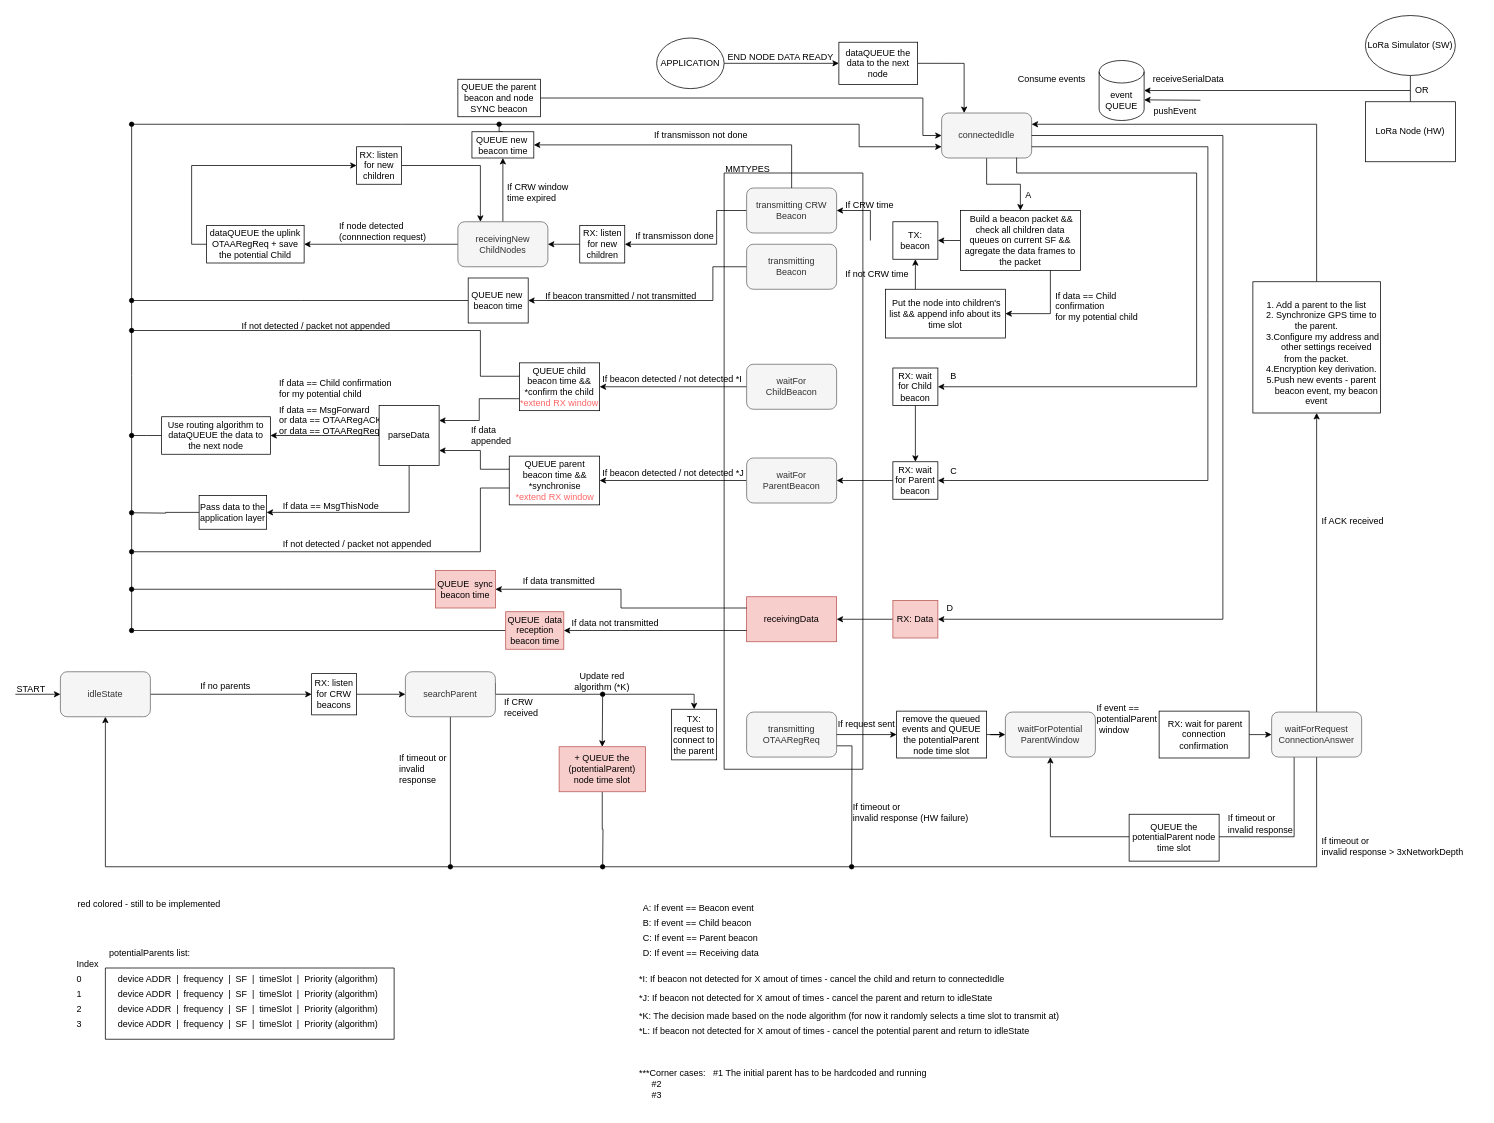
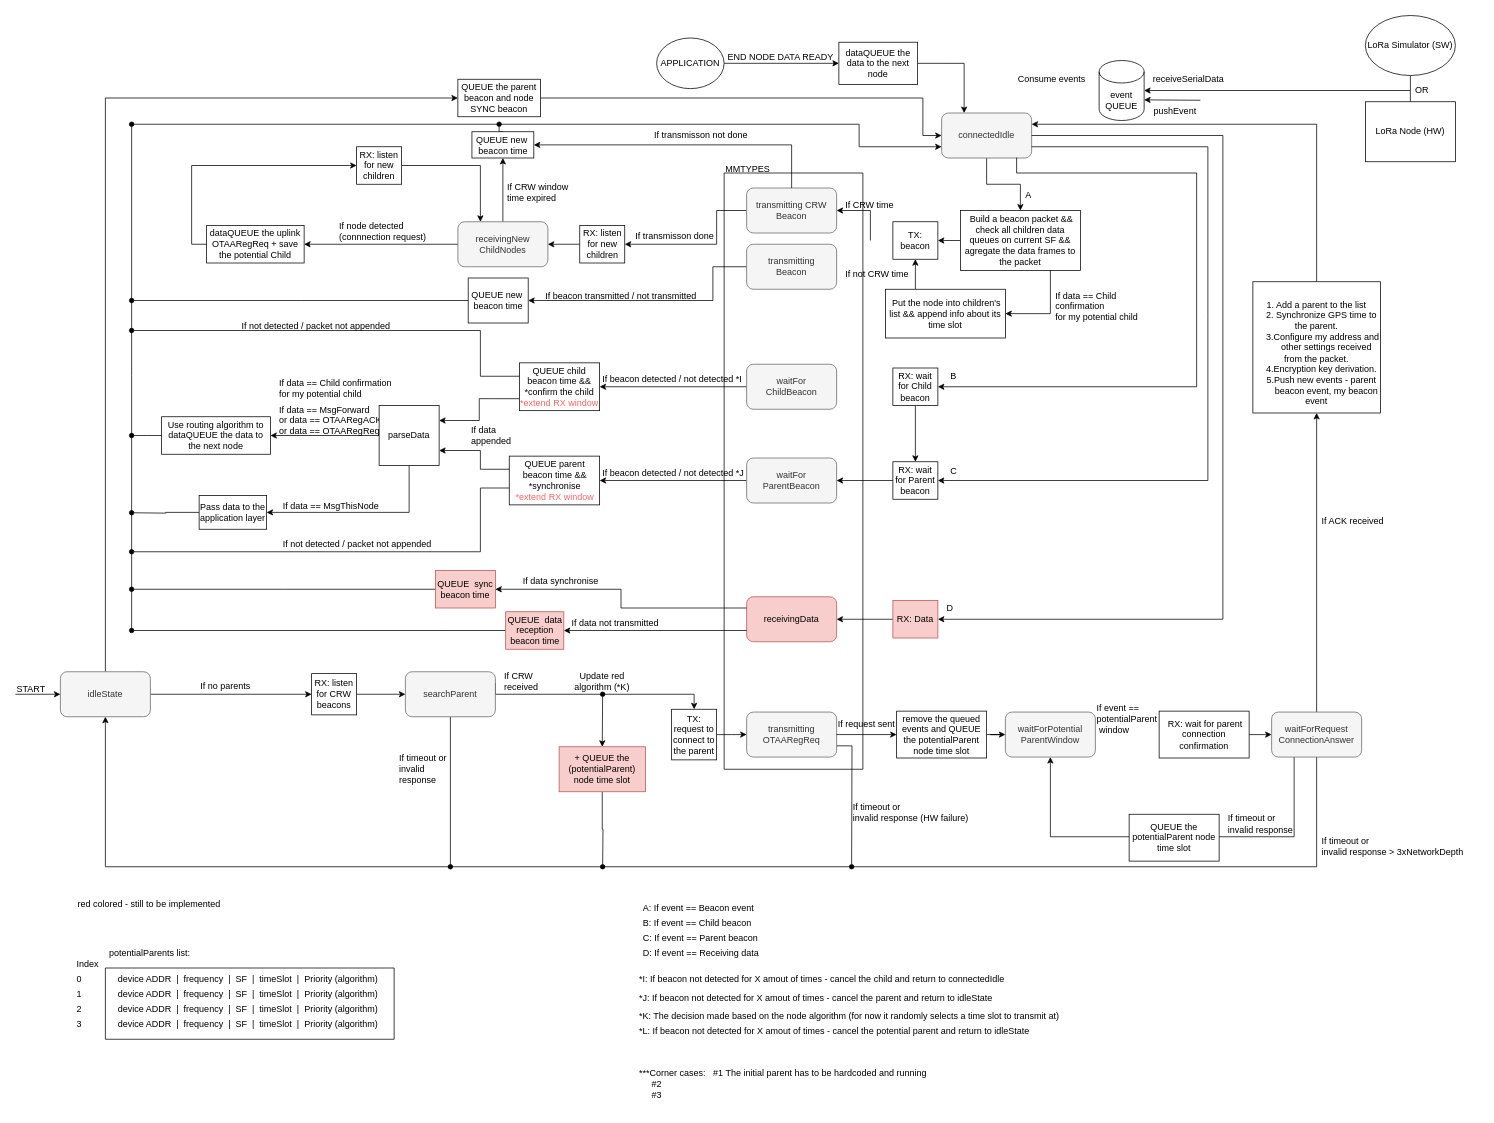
edge "idleState" -> "QUEUE the parent beacon and node SYNC beacon": added
node "If data transmitted": label "If data transmitted" -> "If data synchronise"
node "receivingData": shape rectangle -> rounded rectangle
node "If CRW received": moved (527, 707) -> (527, 681)
edge "TX: request to connect to the parent" -> "transmitting OTAARegReq": added
